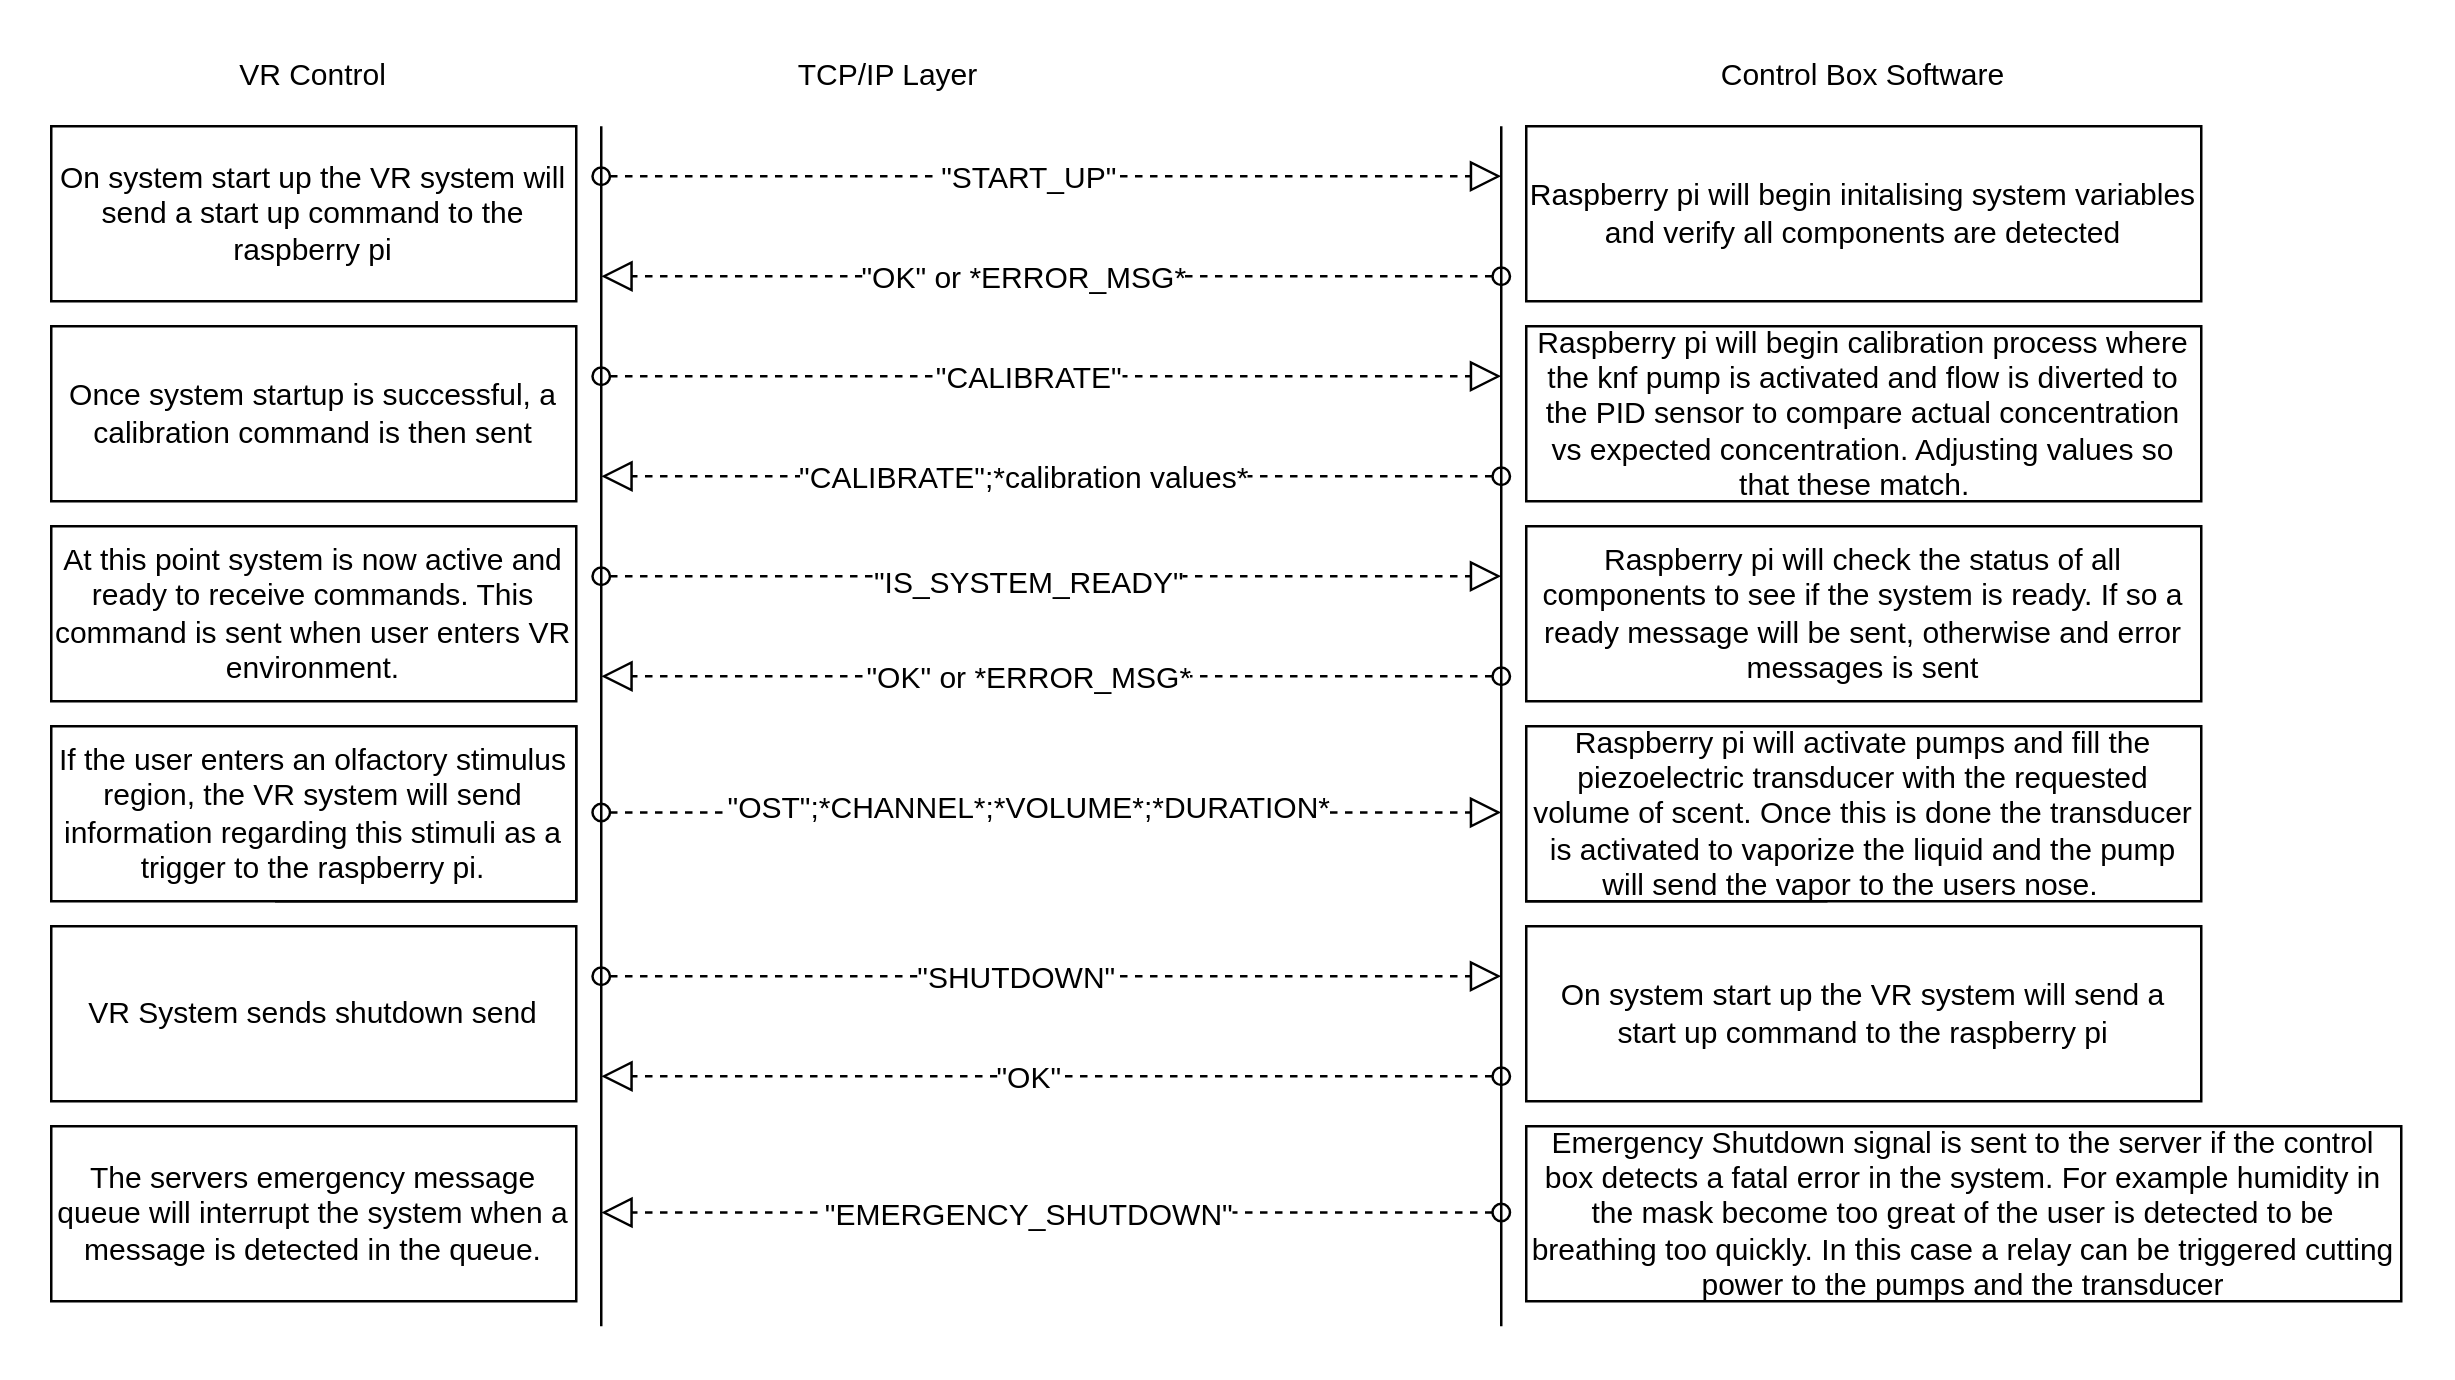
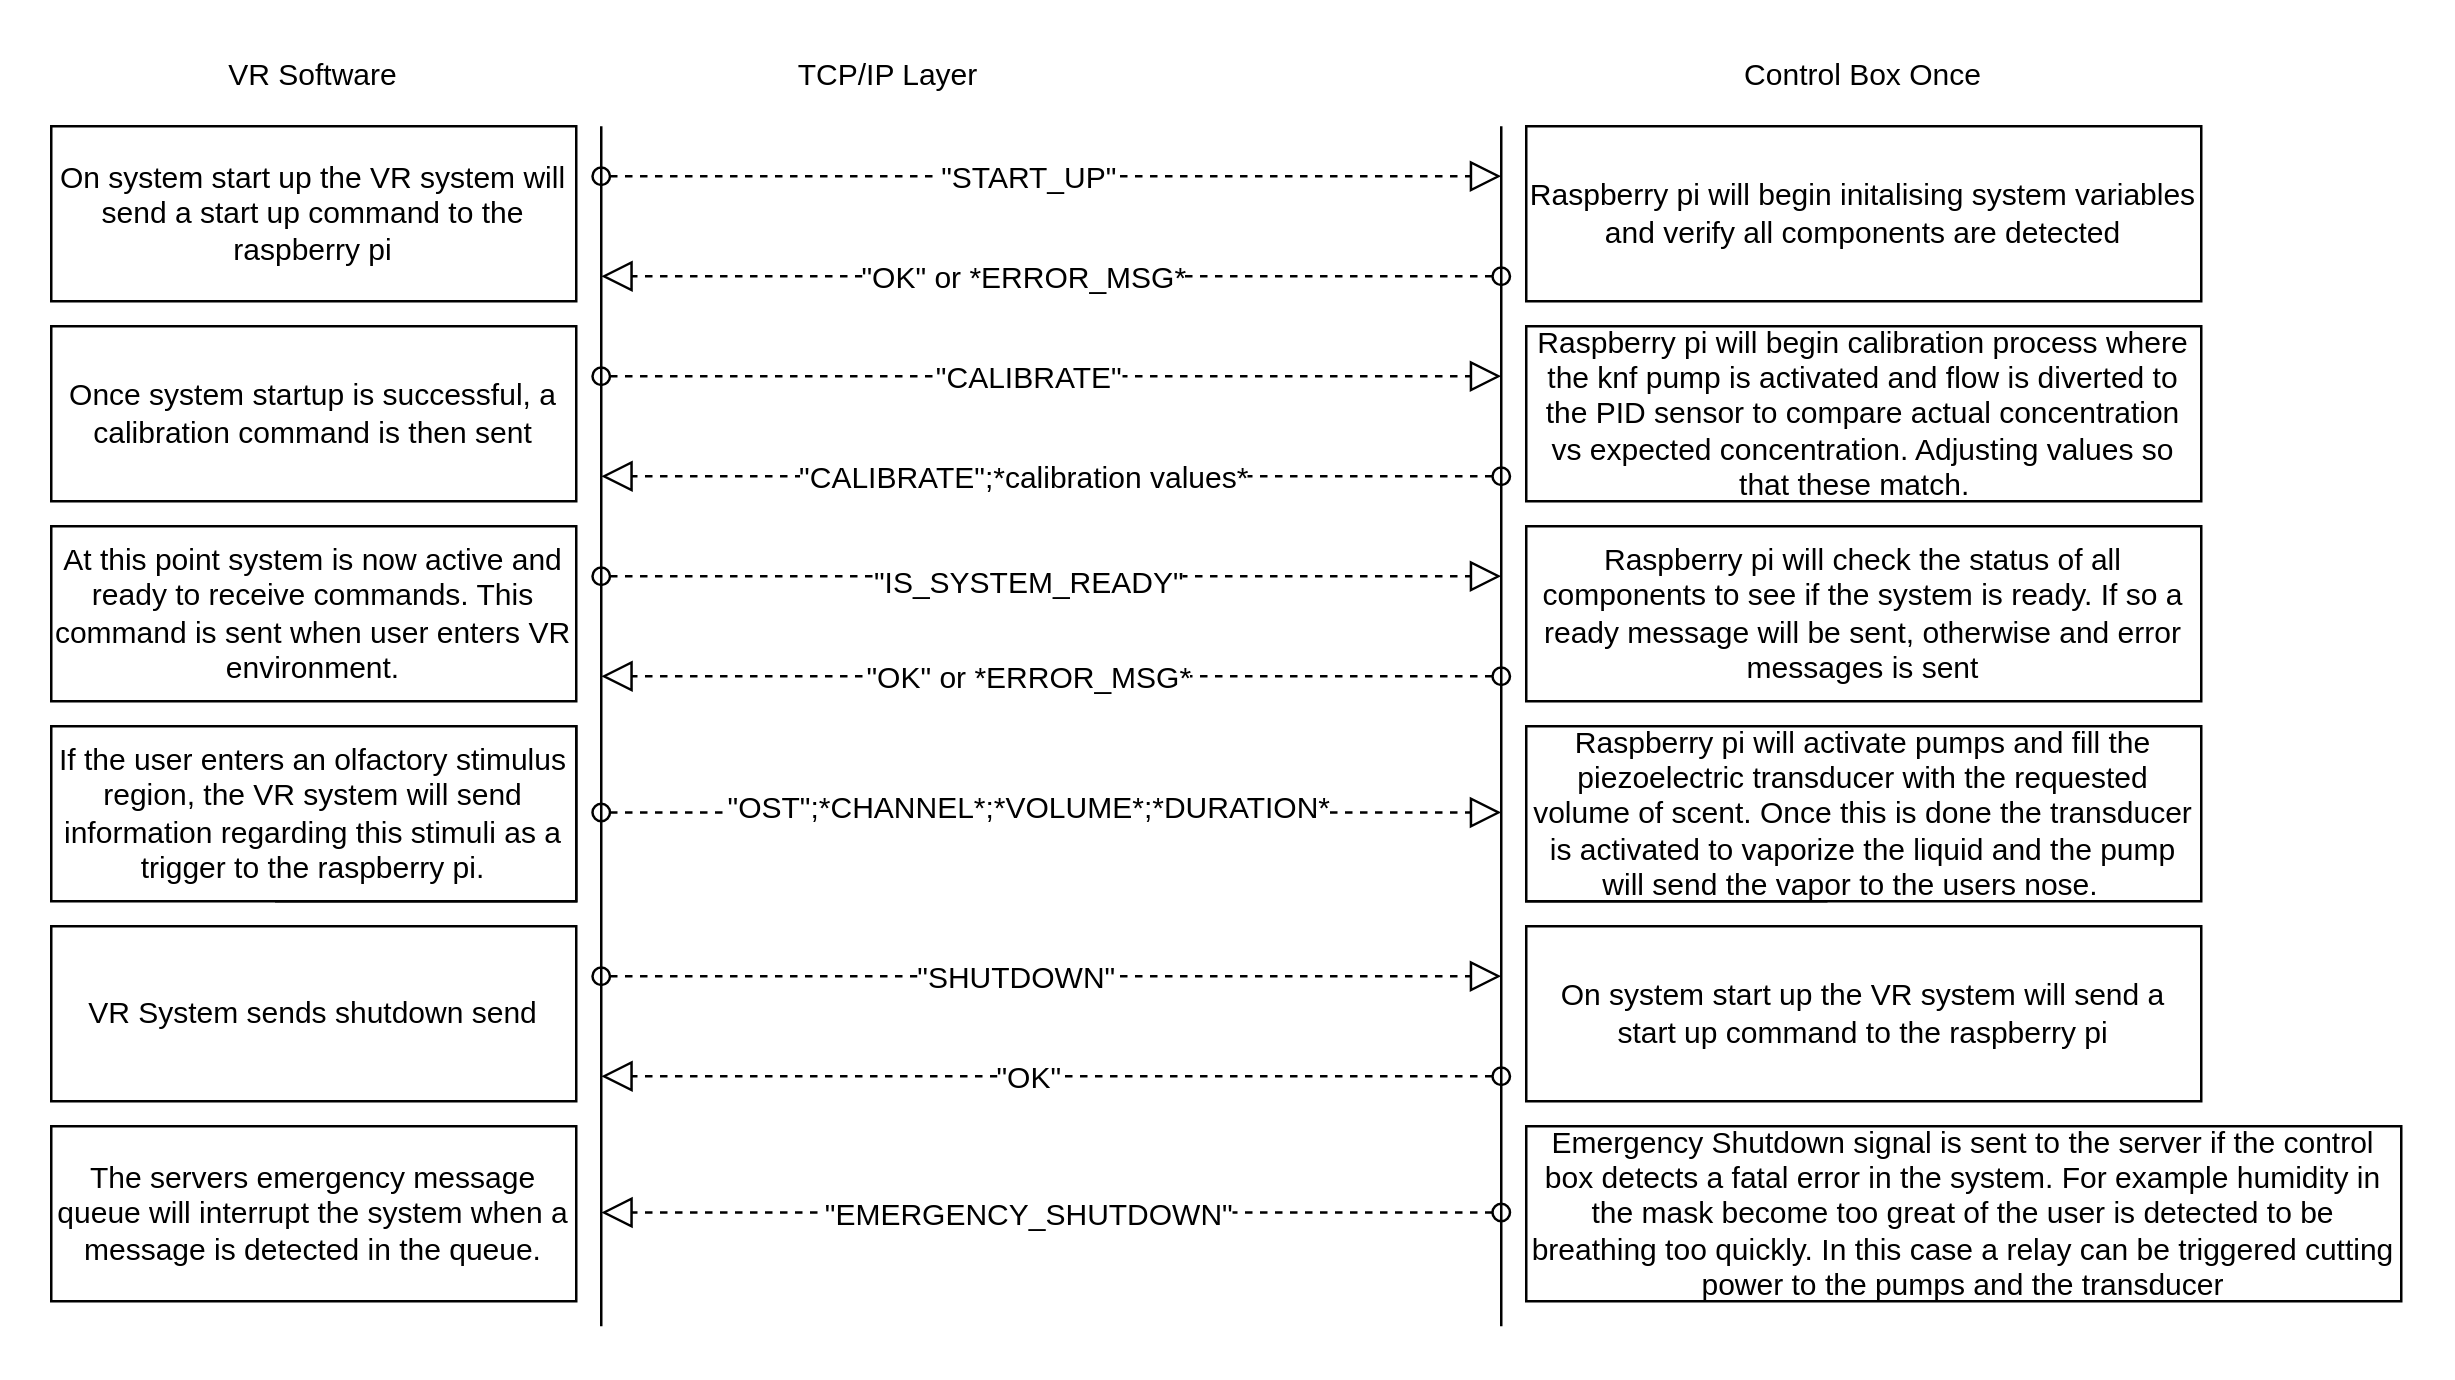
node "VR Control": label "VR Control" -> "VR Software"
node "Control Box Software": label "Control Box Software" -> "Control Box Once"
